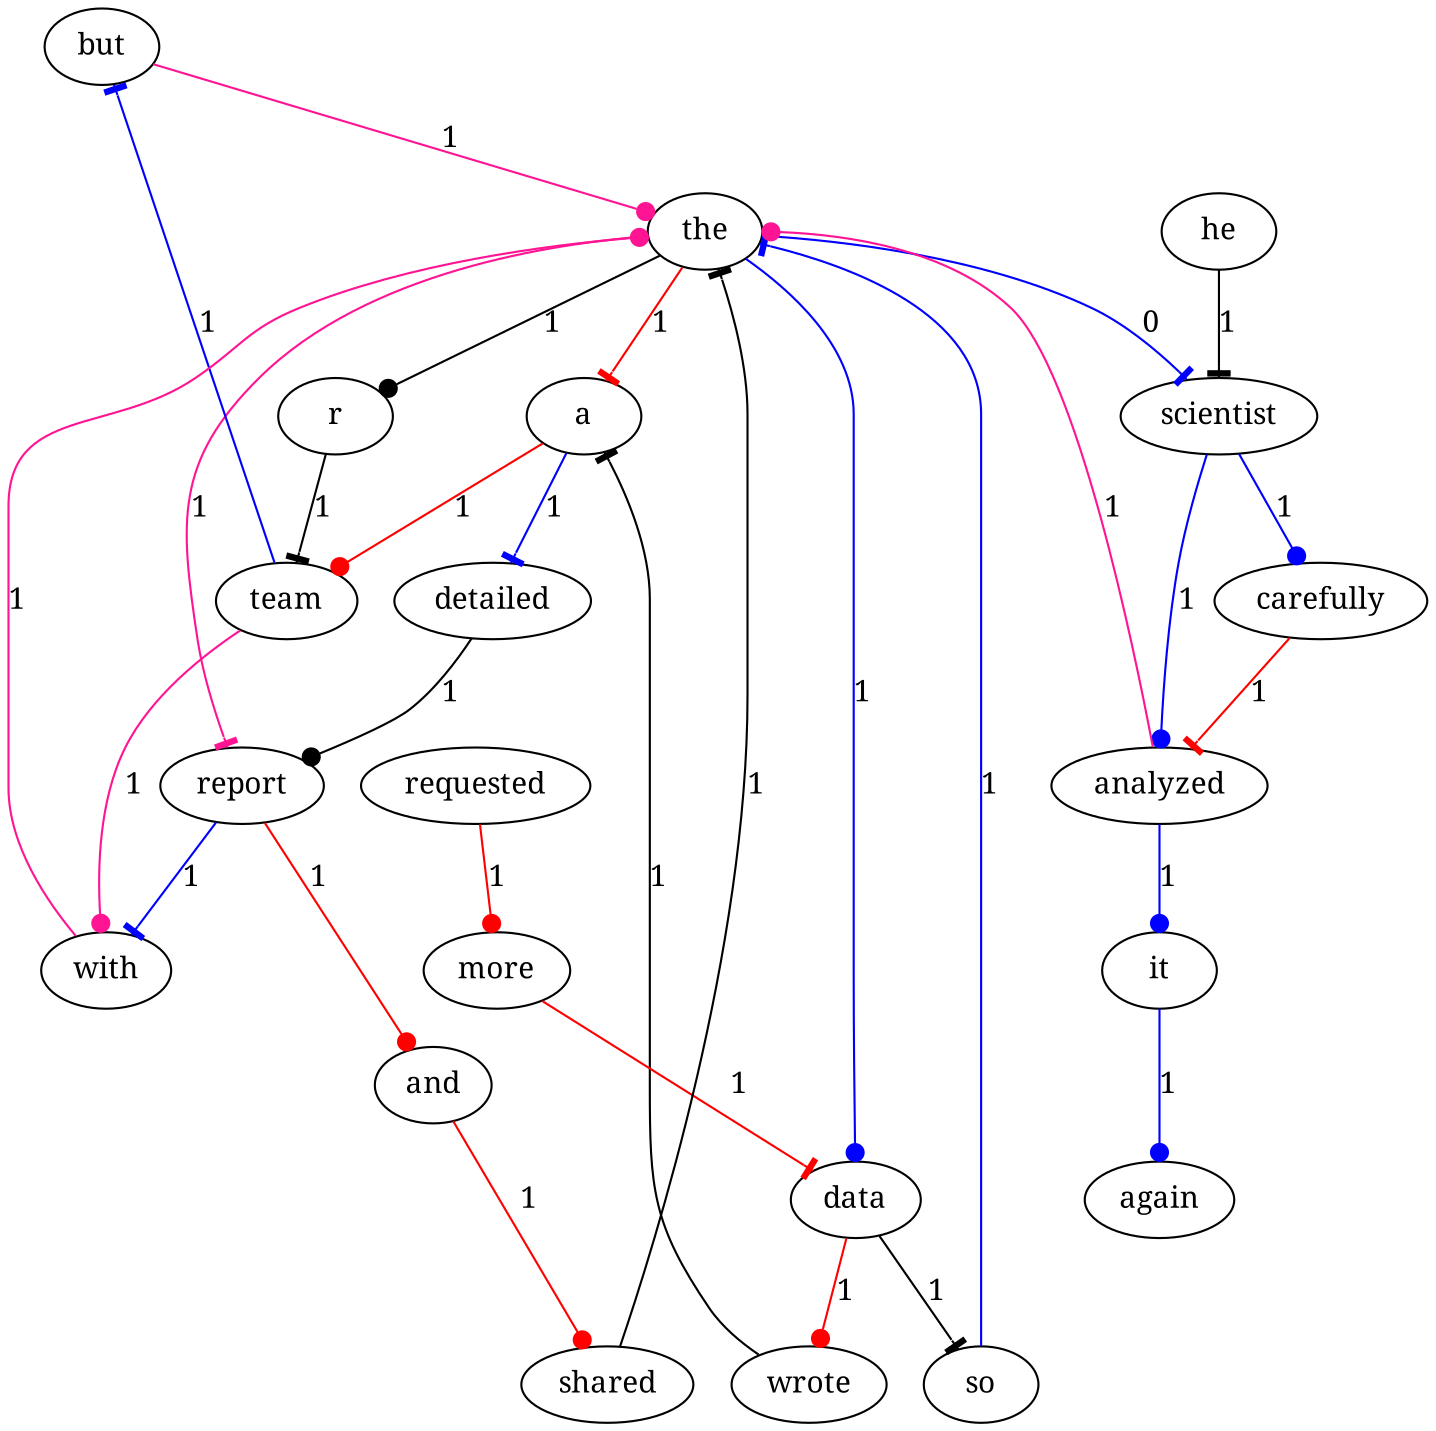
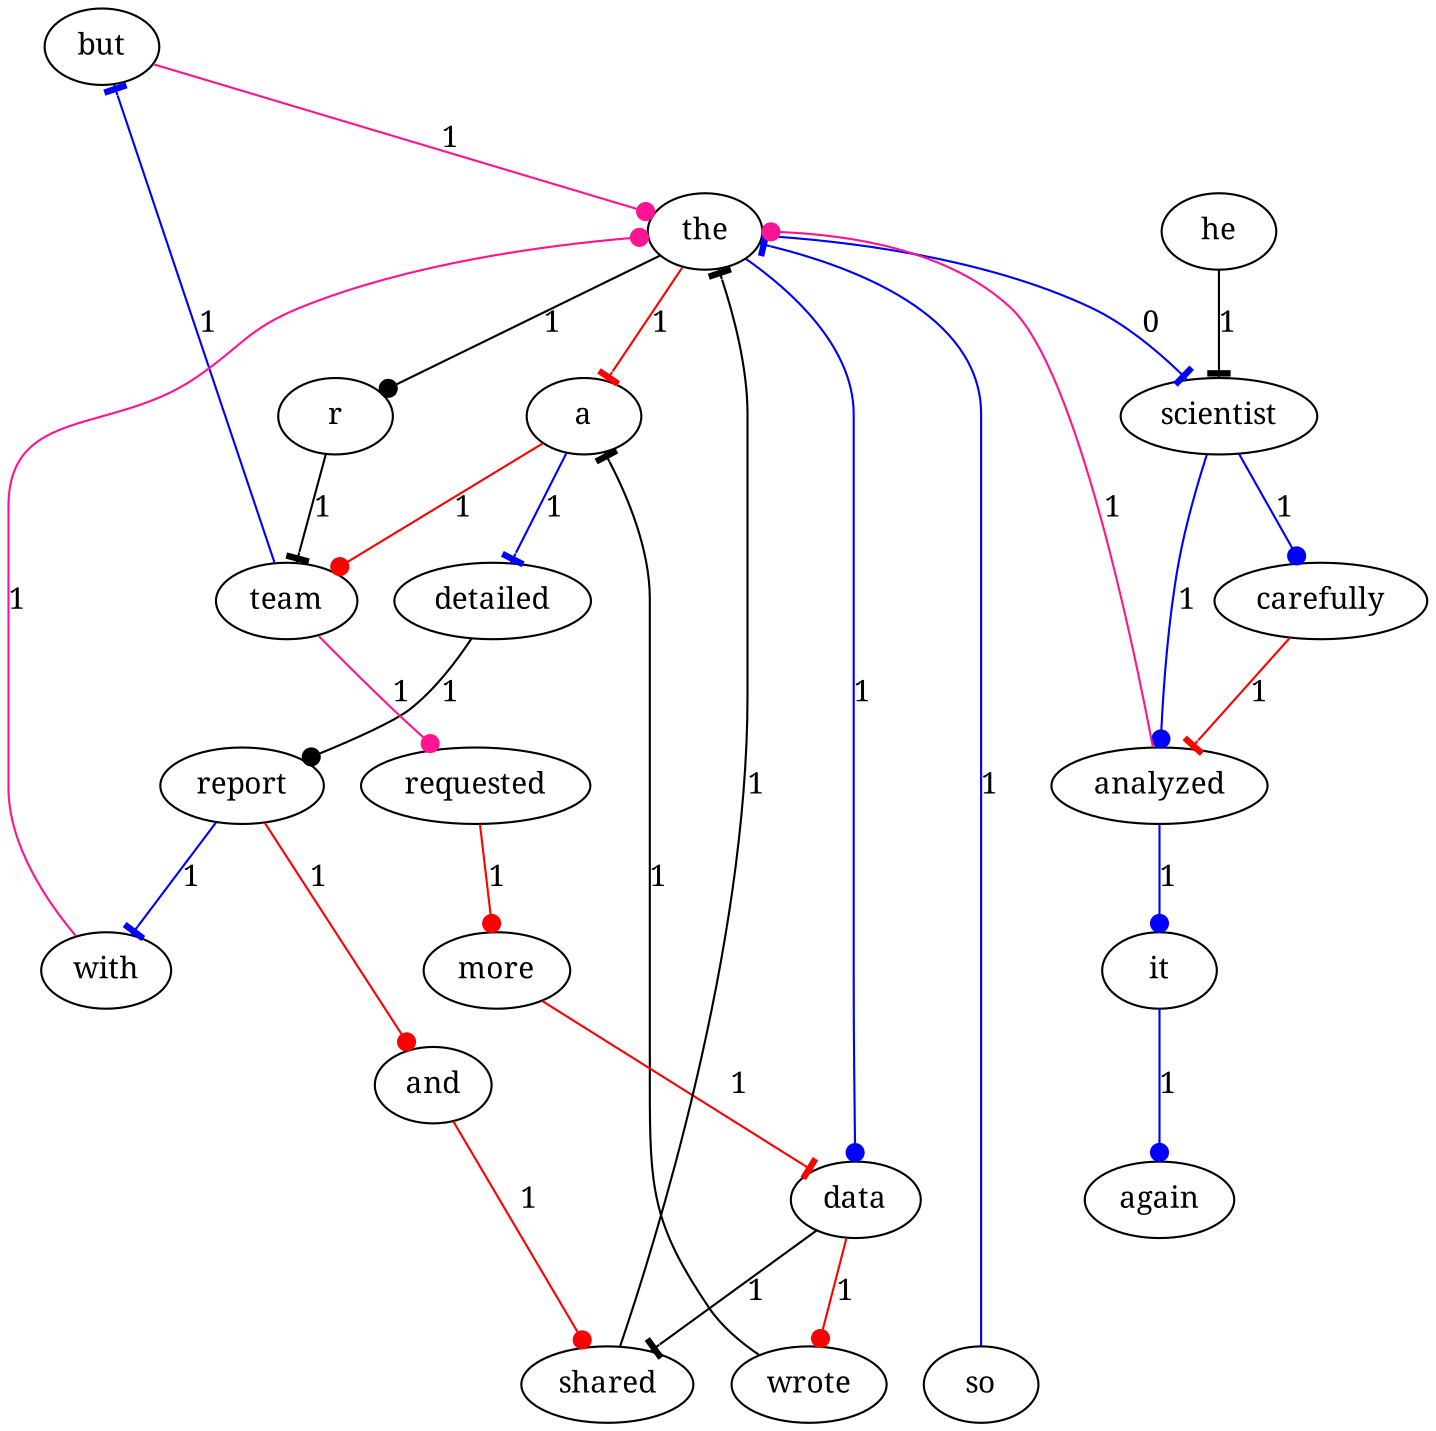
edge "the" -> "report": removed, label "1"
edge "team" -> "with": now "team" -> "requested"
edge "data" -> "so": now "data" -> "shared"
